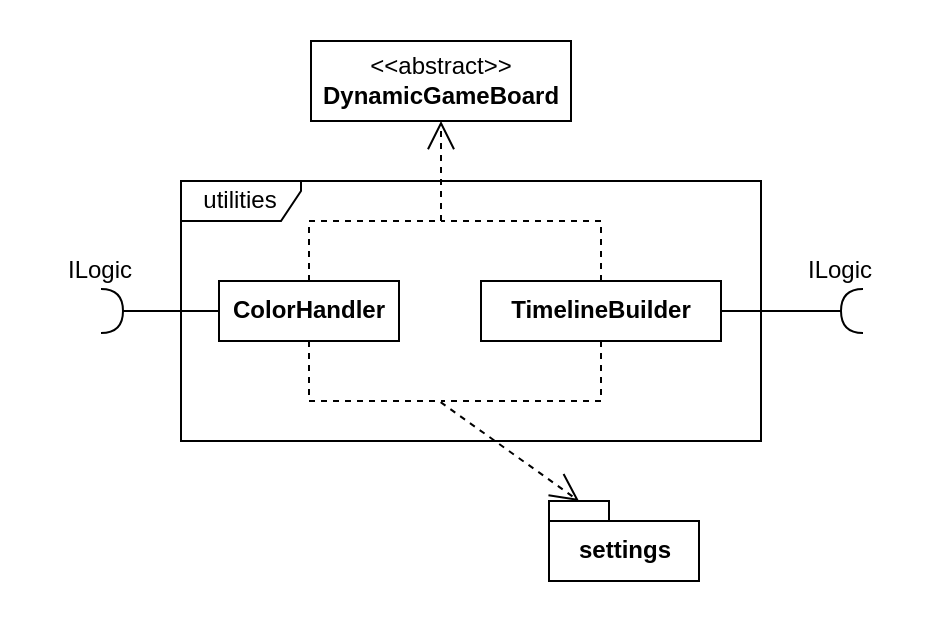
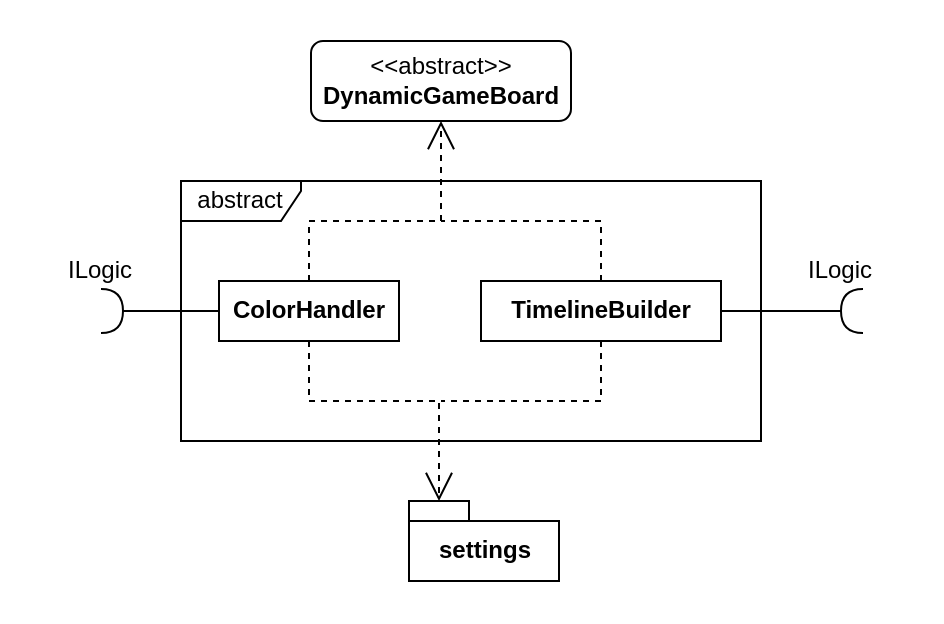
node "<<abstract>> DynamicGameBoard": shape rectangle -> rounded rectangle
node "utilities": label "utilities" -> "abstract"
node "settings": moved (624, 541) -> (484, 541)
